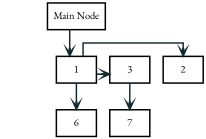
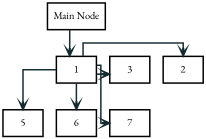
edge "3" -> "7": now "1" -> "7"
node "5": added
